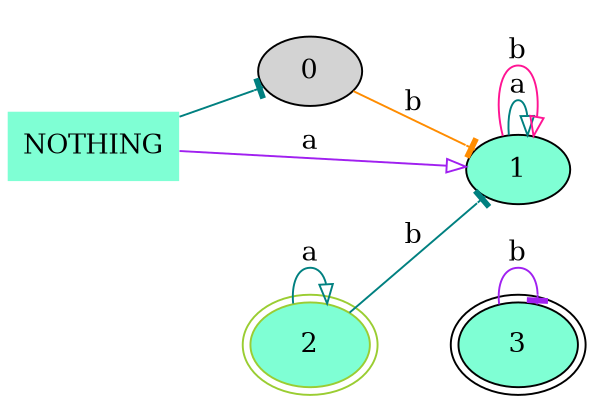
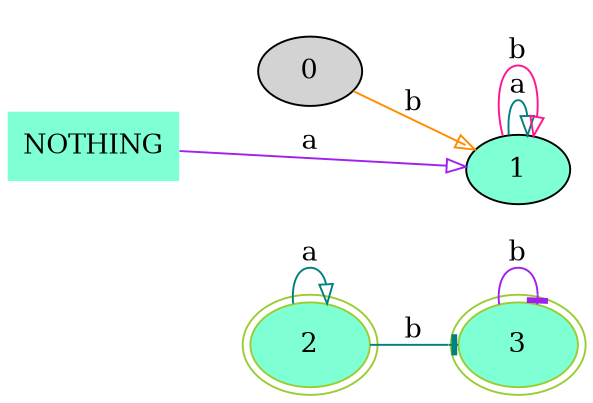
edge "NOTHING" -> "0": removed
edge "0" -> "1": arrowhead tee -> onormal
edge "2" -> "1": now "2" -> "3"
node "3": color black -> yellowgreen
